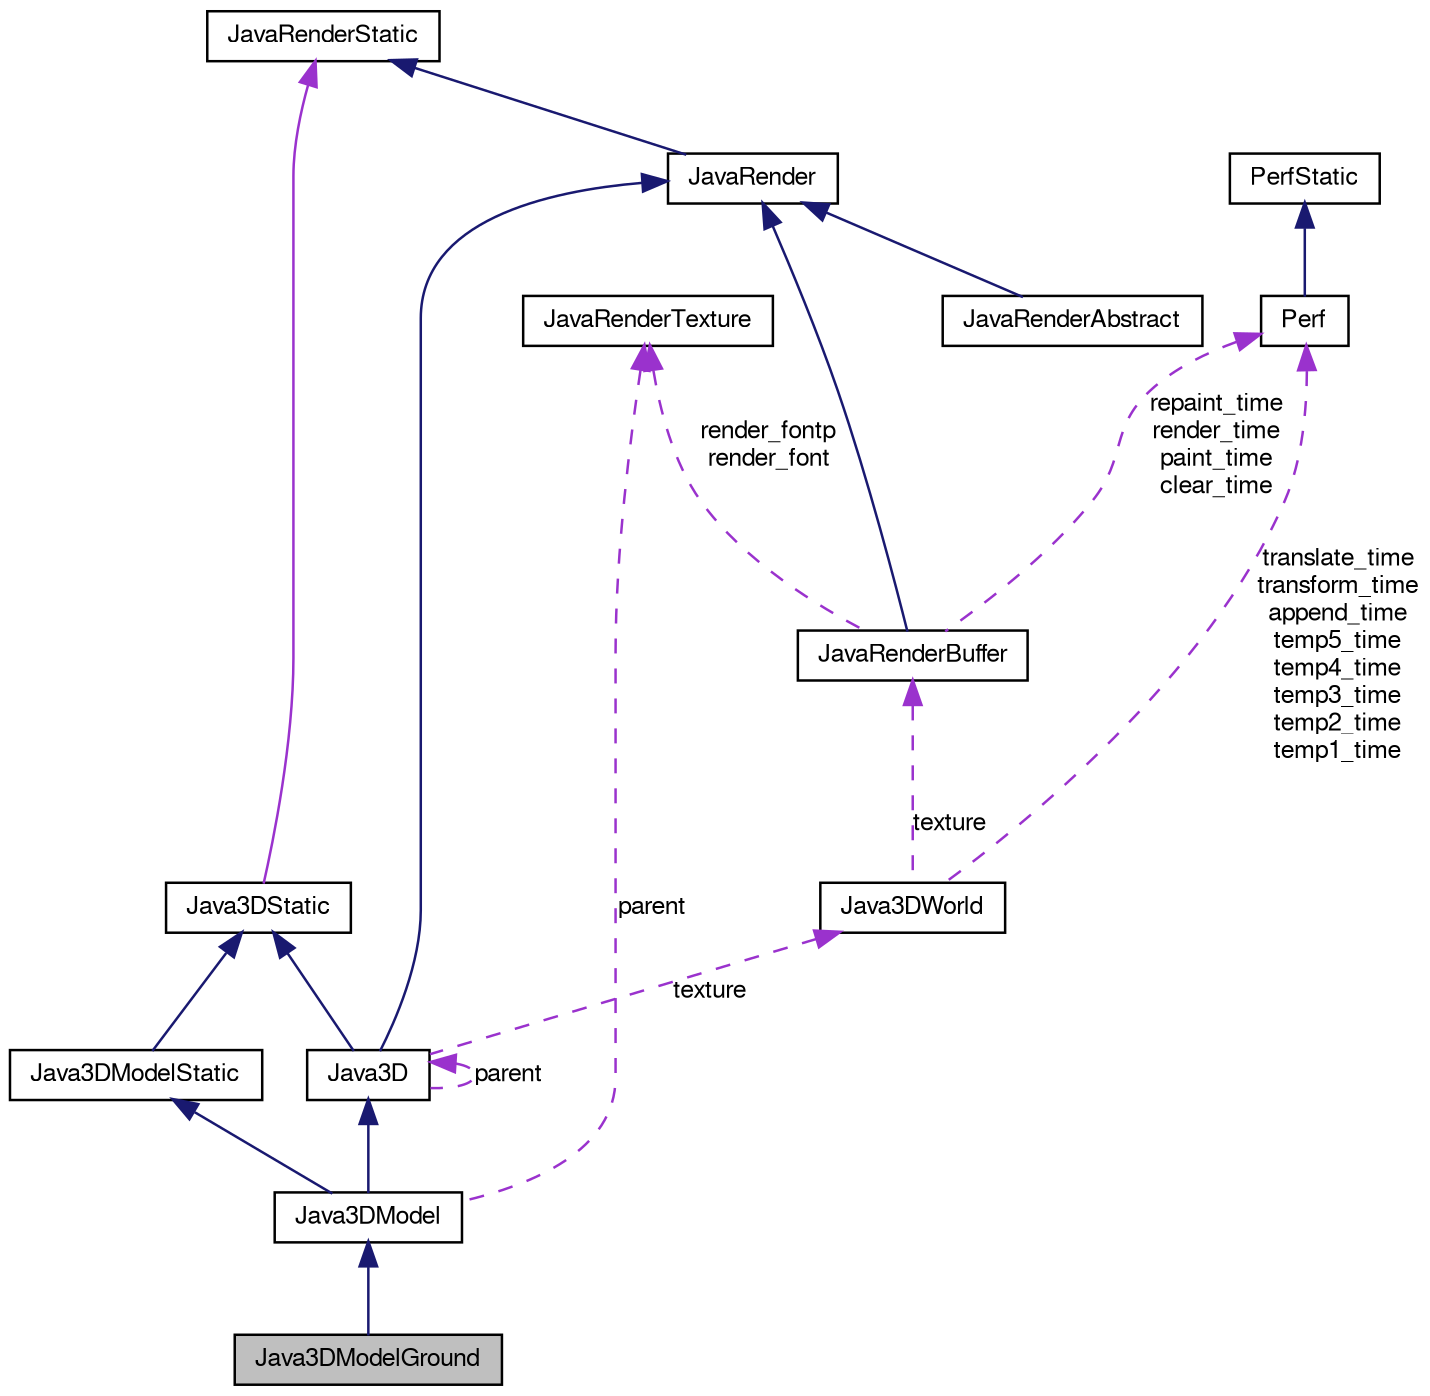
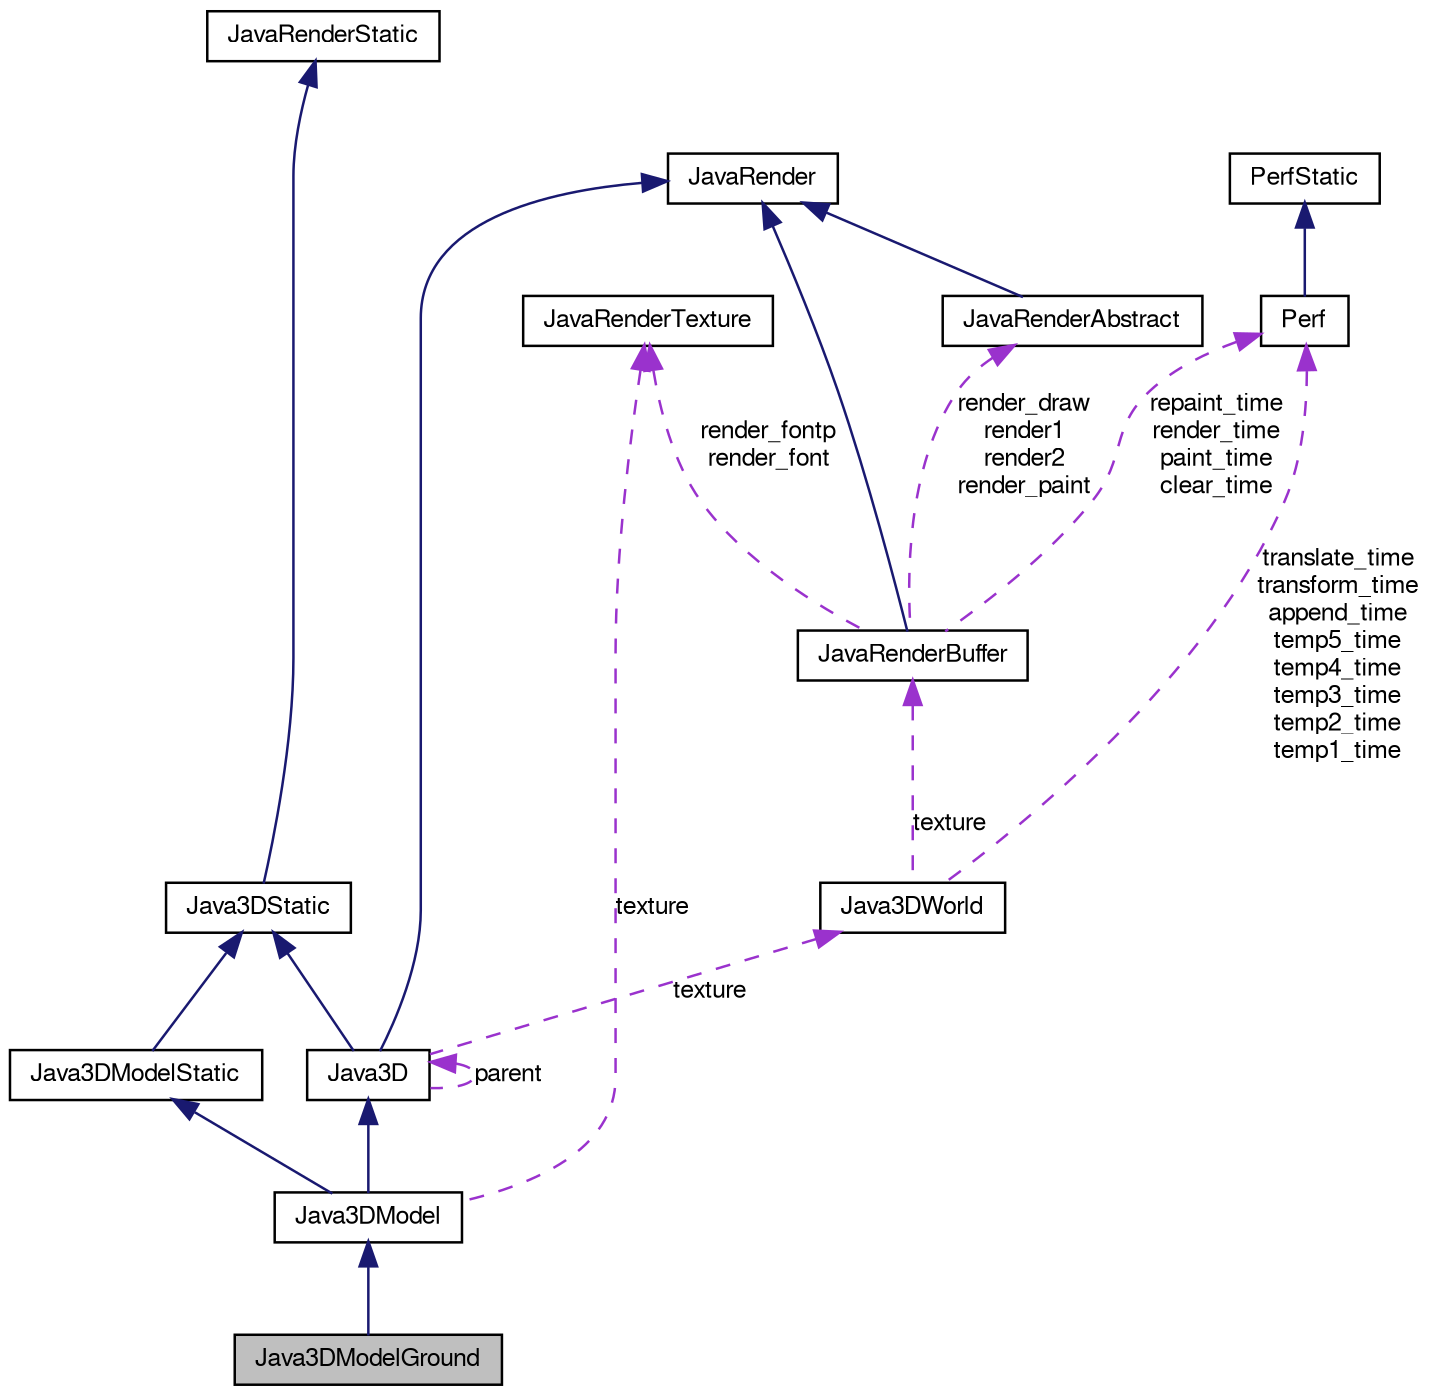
edge "JavaRender" -> "JavaRenderStatic": removed
edge "JavaRenderBuffer" -> "JavaRenderAbstract": added, label "render_draw render1 render2 render_paint"
edge "Java3DStatic" -> "JavaRenderStatic": color darkorchid3 -> midnightblue
edge "Java3DModel" -> "JavaRenderTexture": label "parent" -> "texture"
